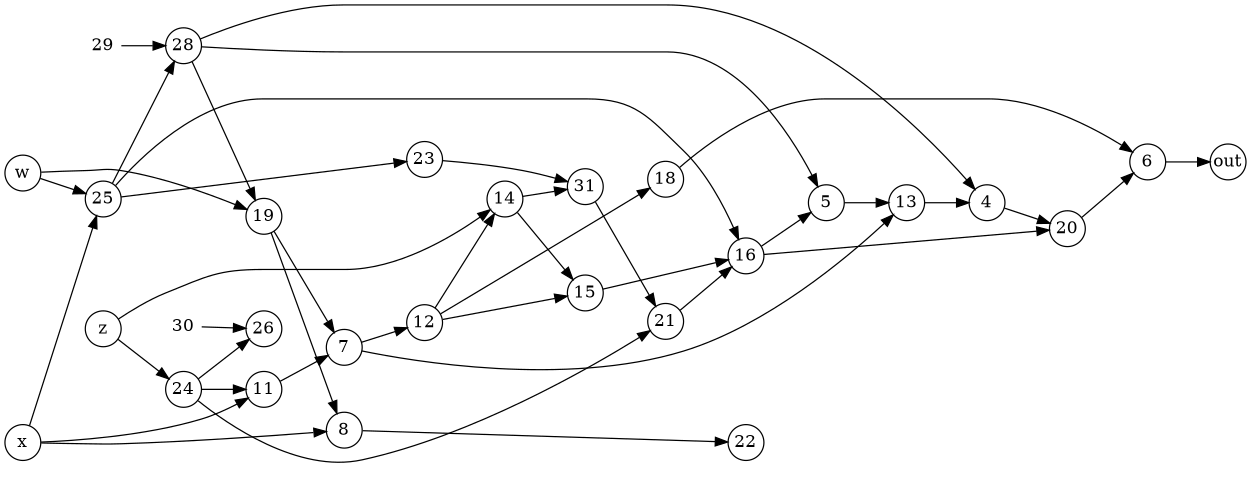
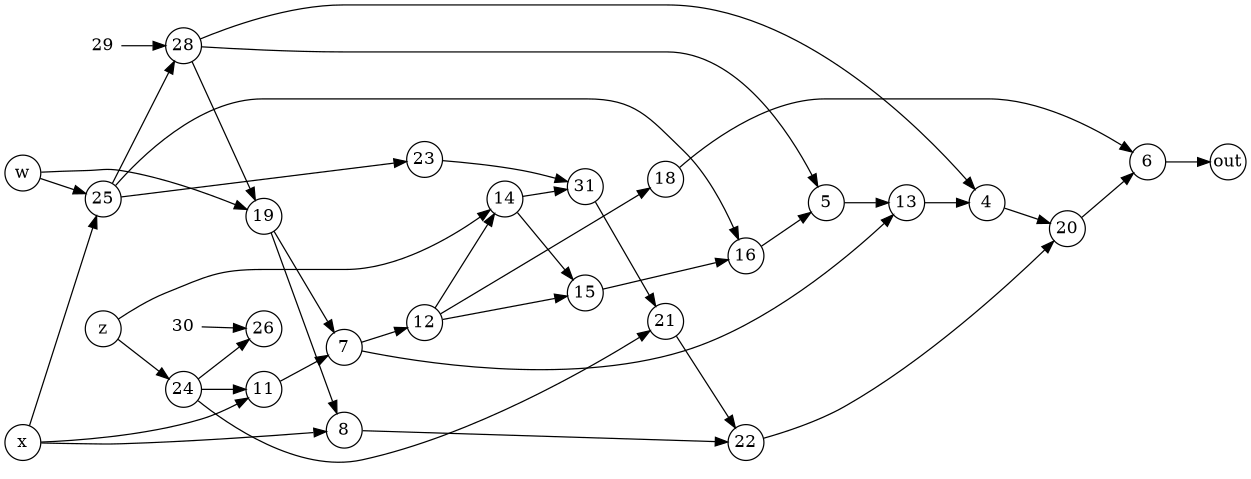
edge "16" -> "20": now "22" -> "20"
edge "21" -> "16": now "21" -> "22"
